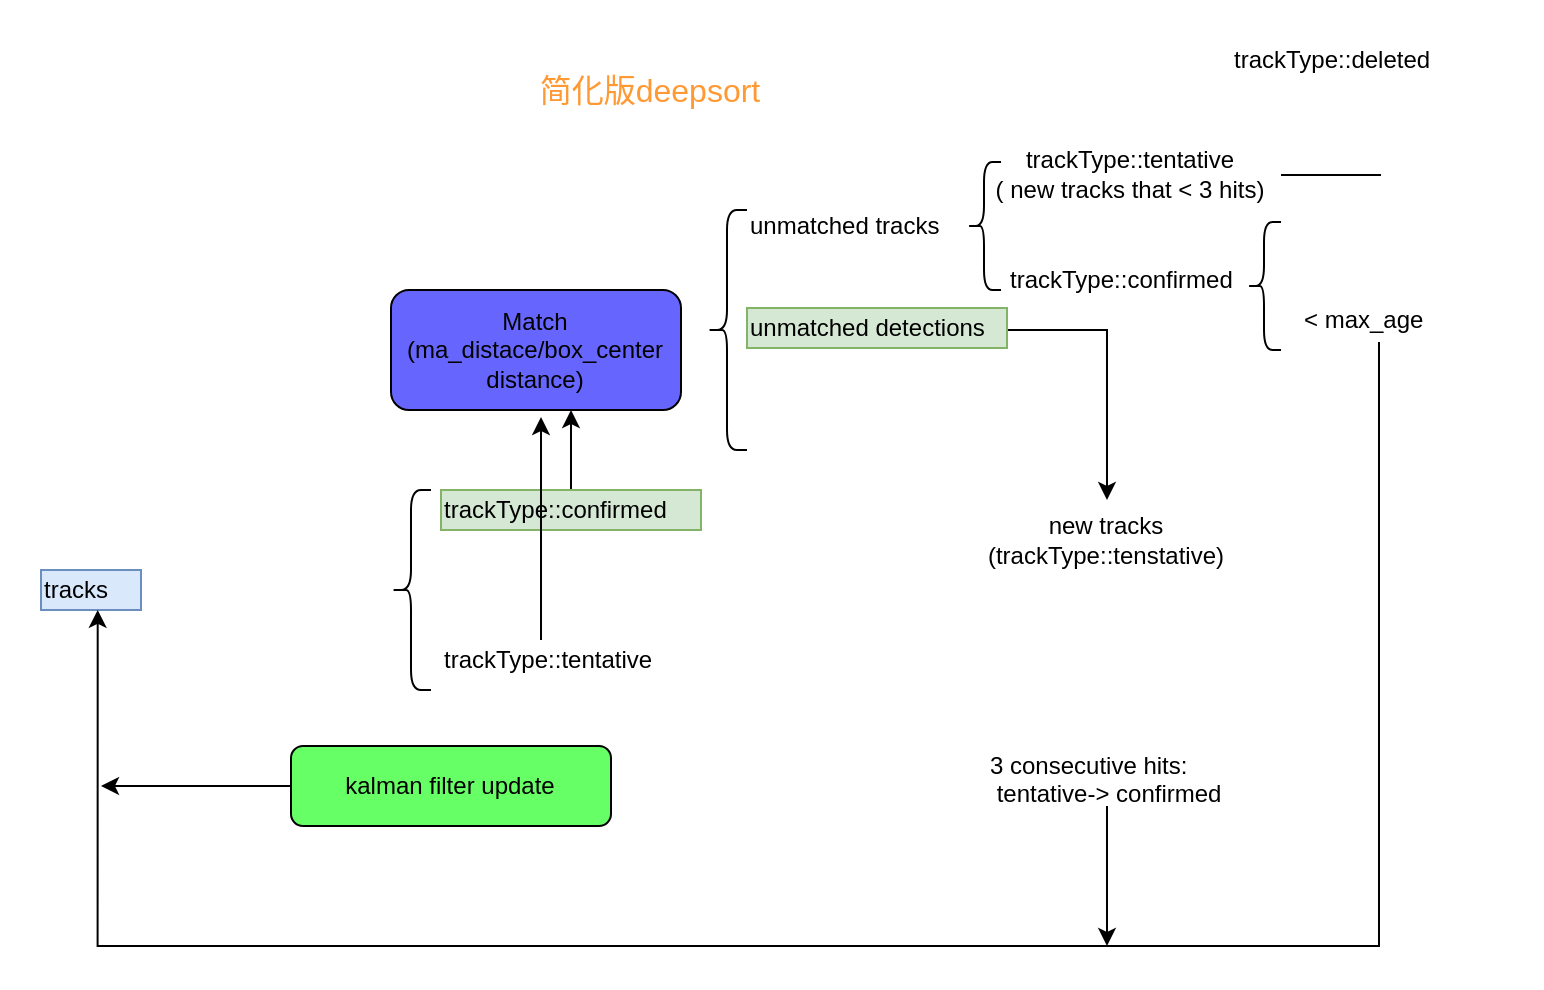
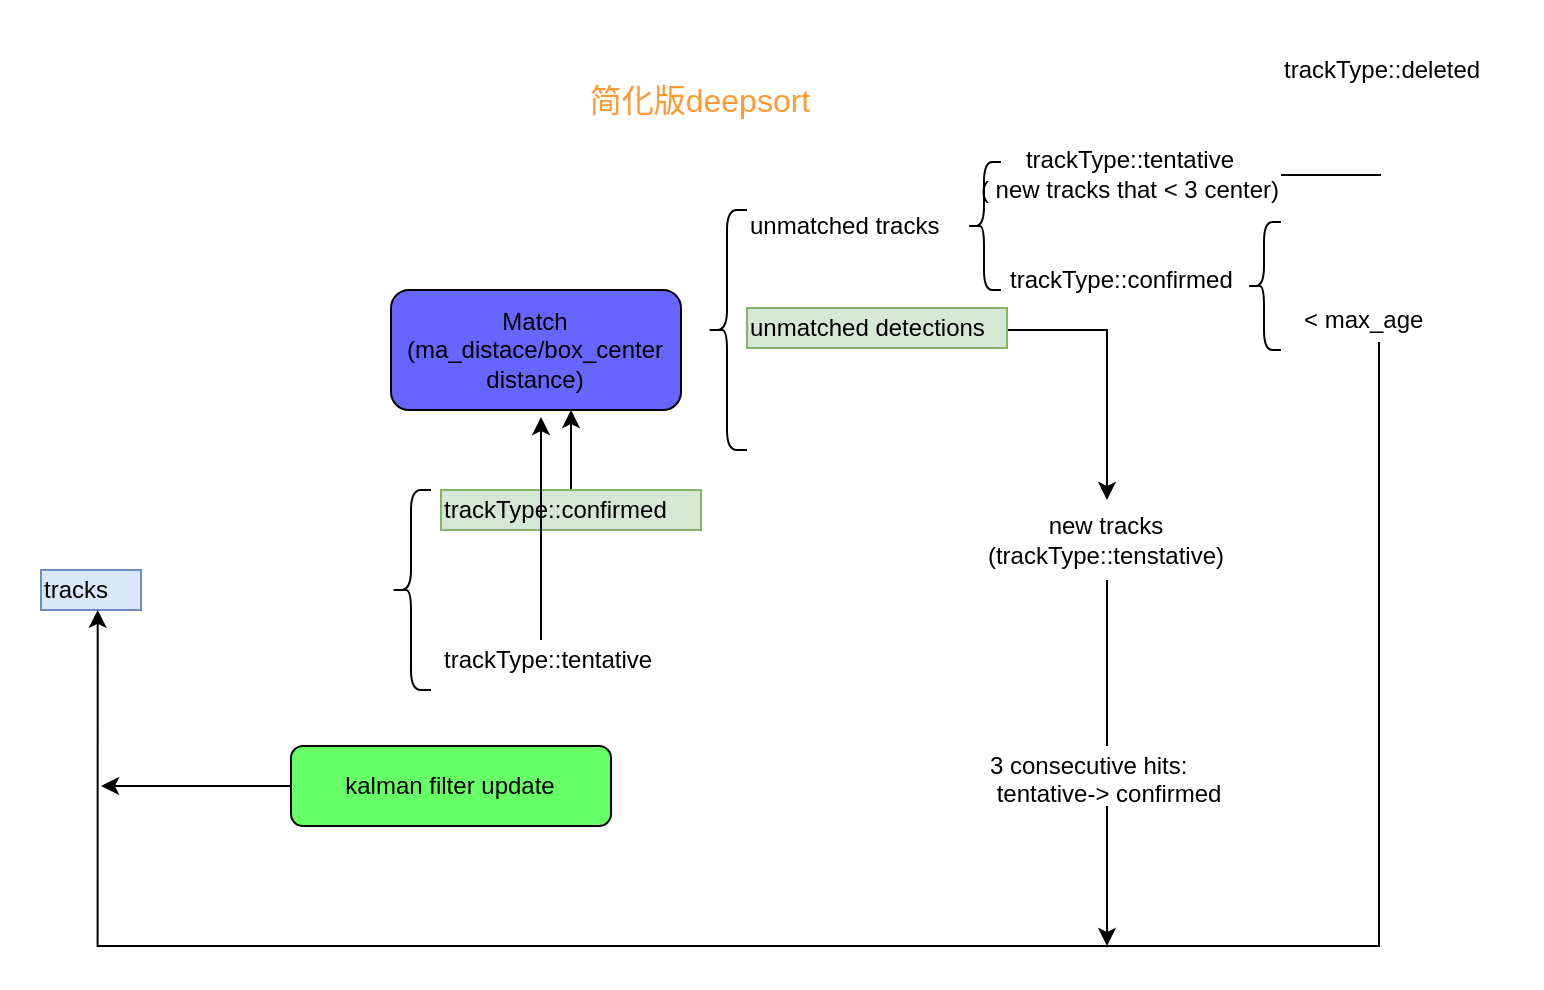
node "trackType::deleted": moved (1341, 61) -> (1391, 71)
node "简化版deepsort": moved (651, 91) -> (701, 101)
node "trackType::tentative( new tracks that < 3 hits)": label "trackType::tentative( new tracks that < 3 hits)" -> "trackType::tentative( new tracks that < 3 center)"
edge "new tracks(trackType::tenstative)" -- "3 consecutive hits: tentative-> confirmed": added
